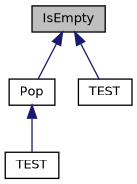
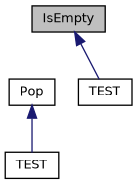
edge "Pop" -> "IsEmpty": removed
